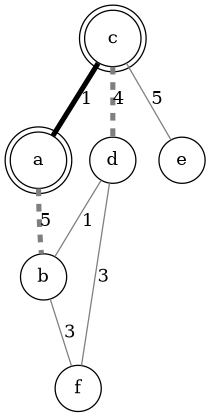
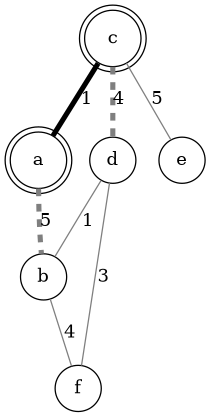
edge "b" -- "f": label "3" -> "4"
